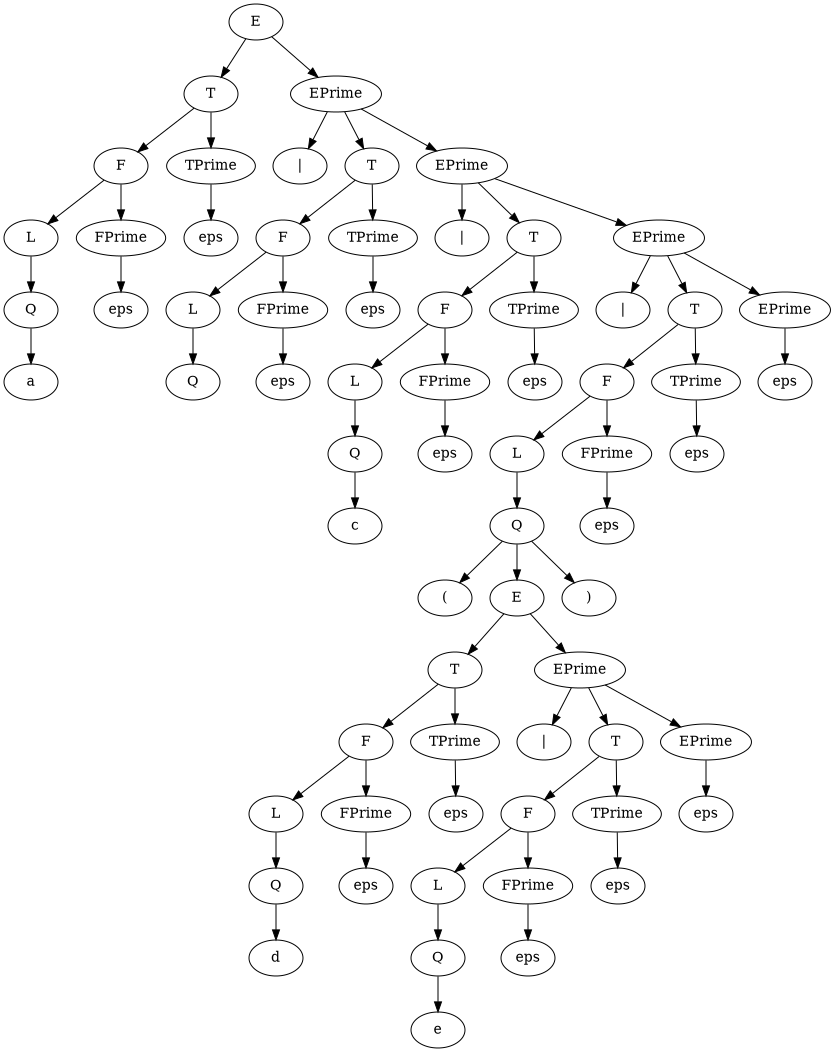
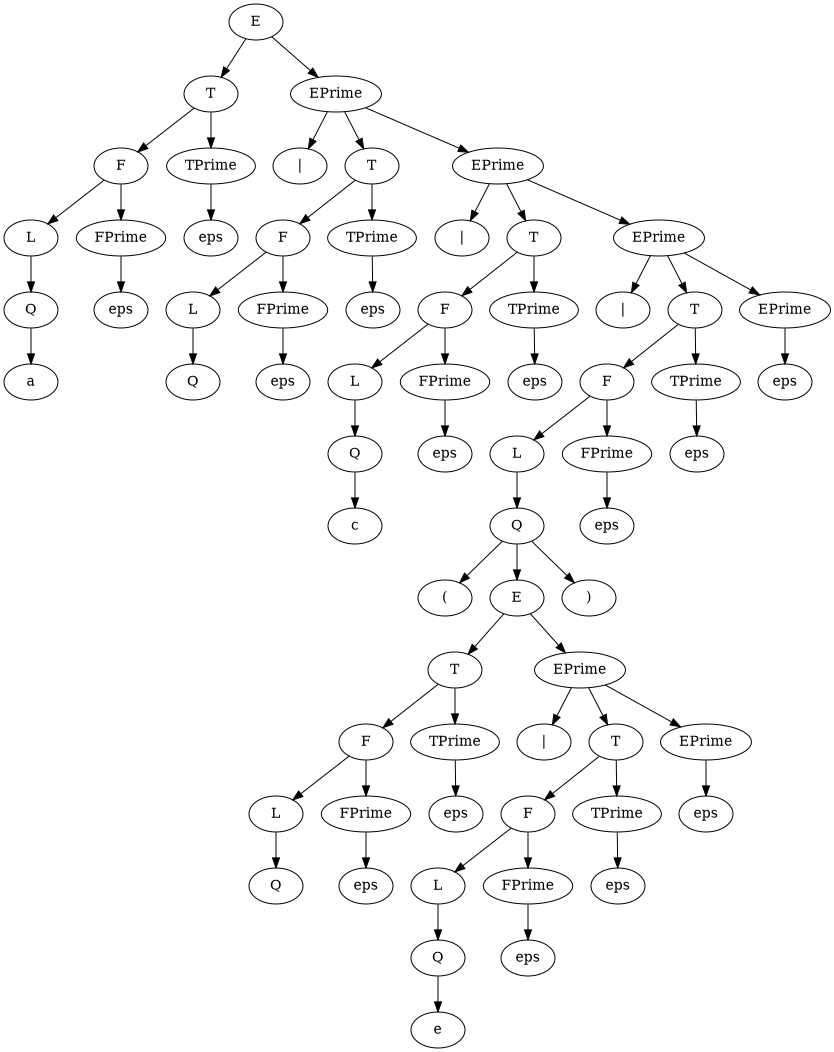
node "d": removed
